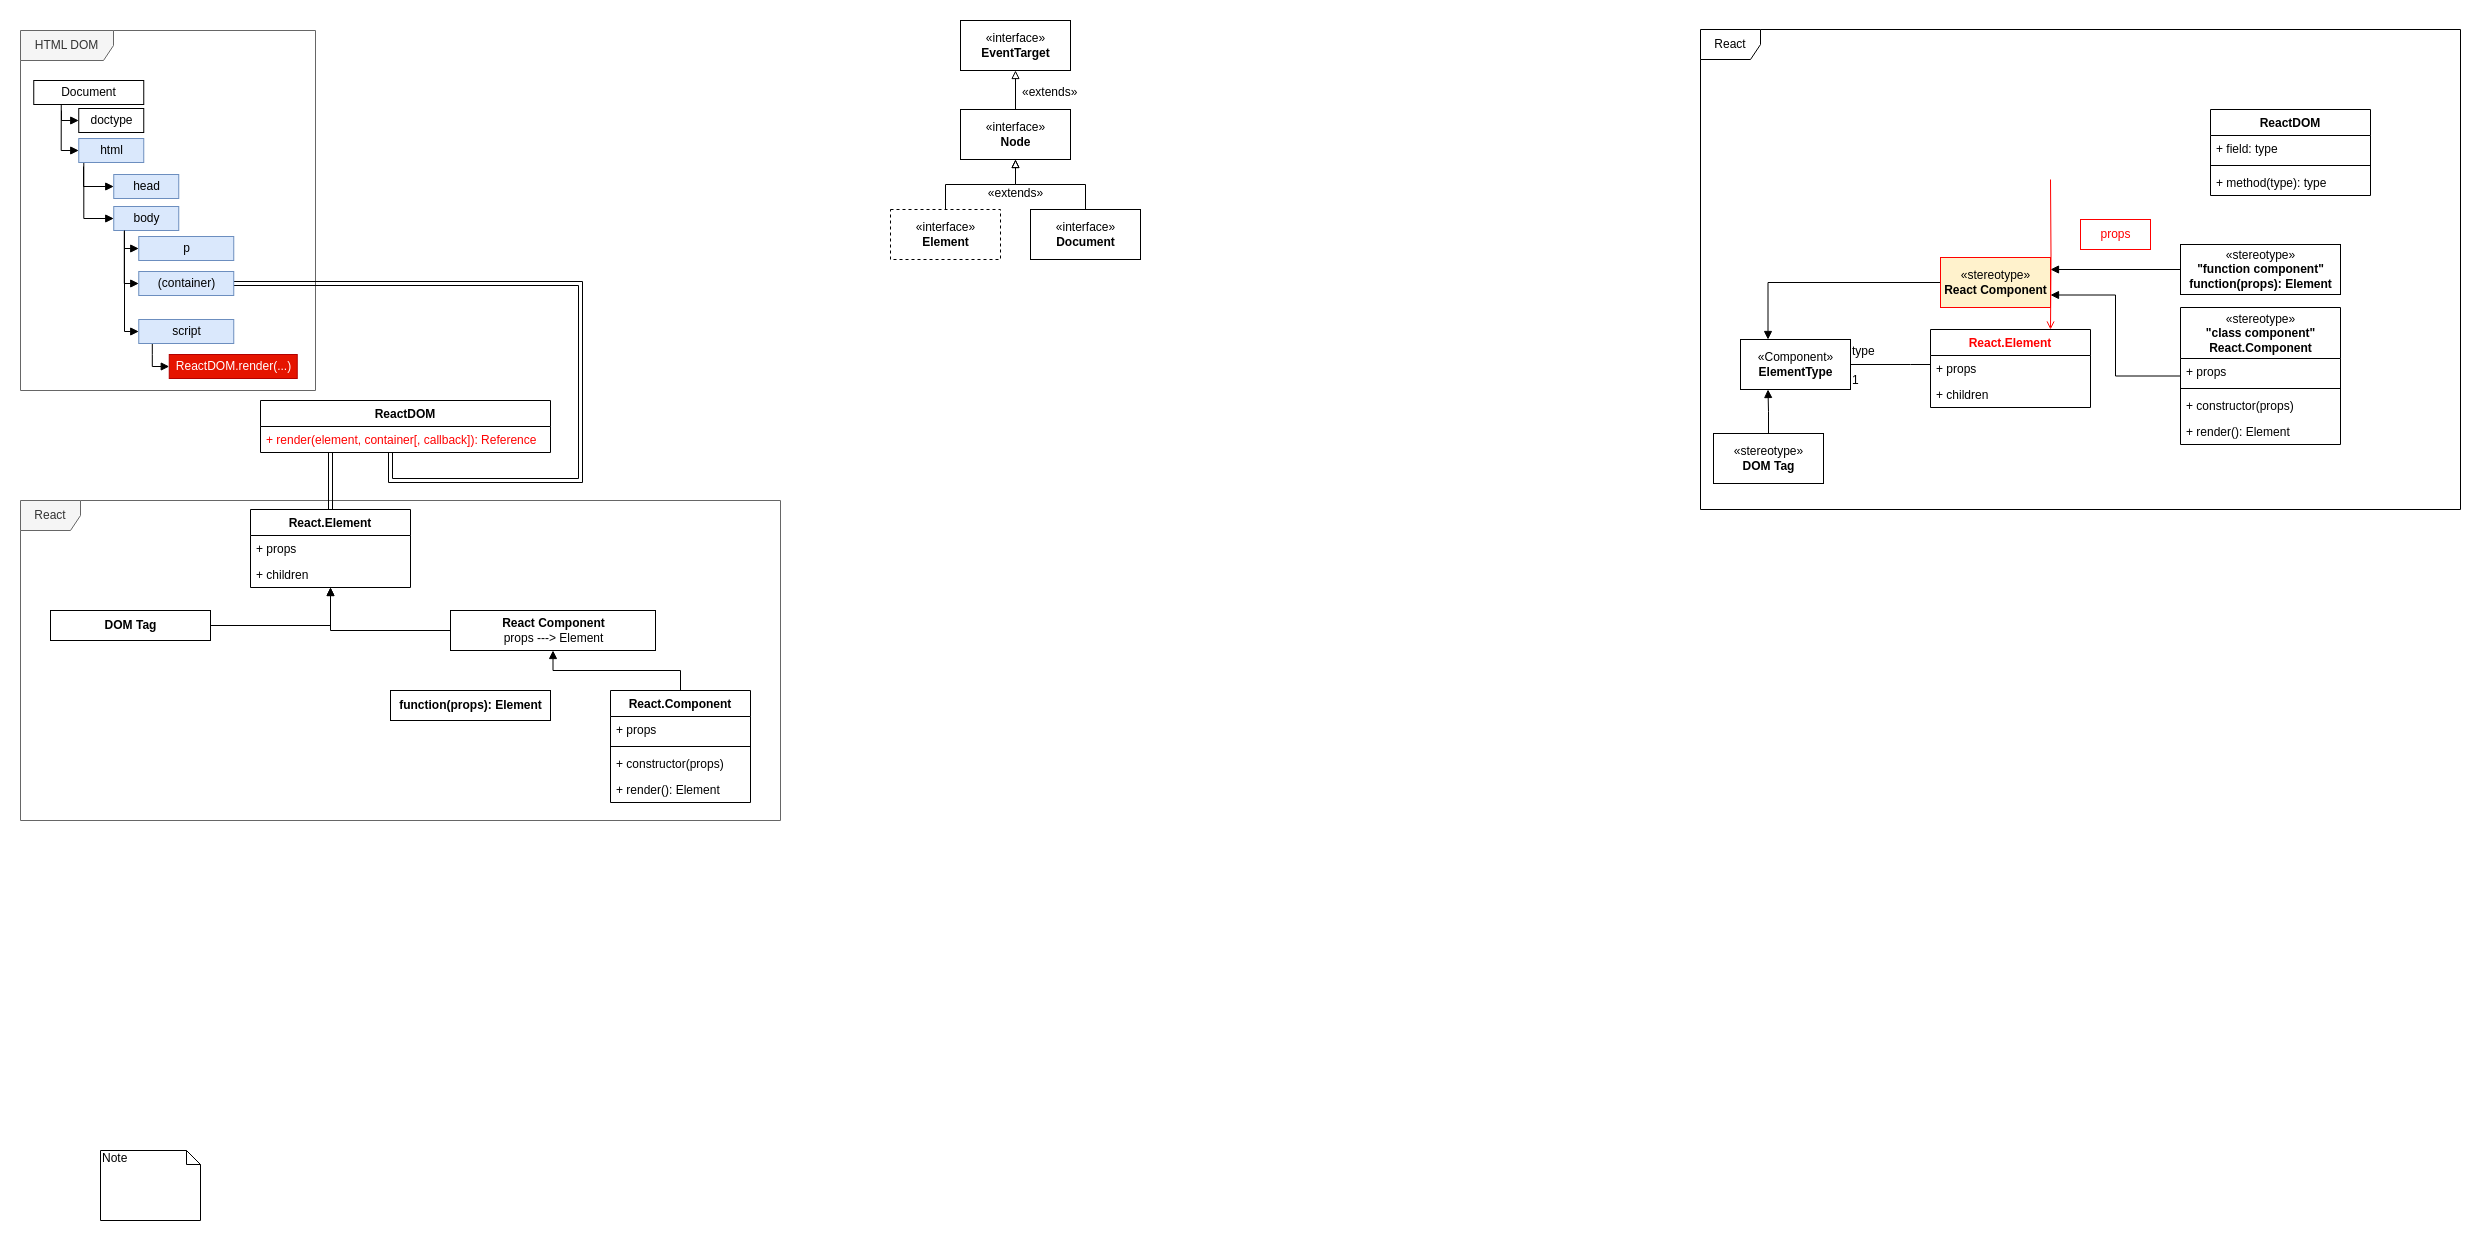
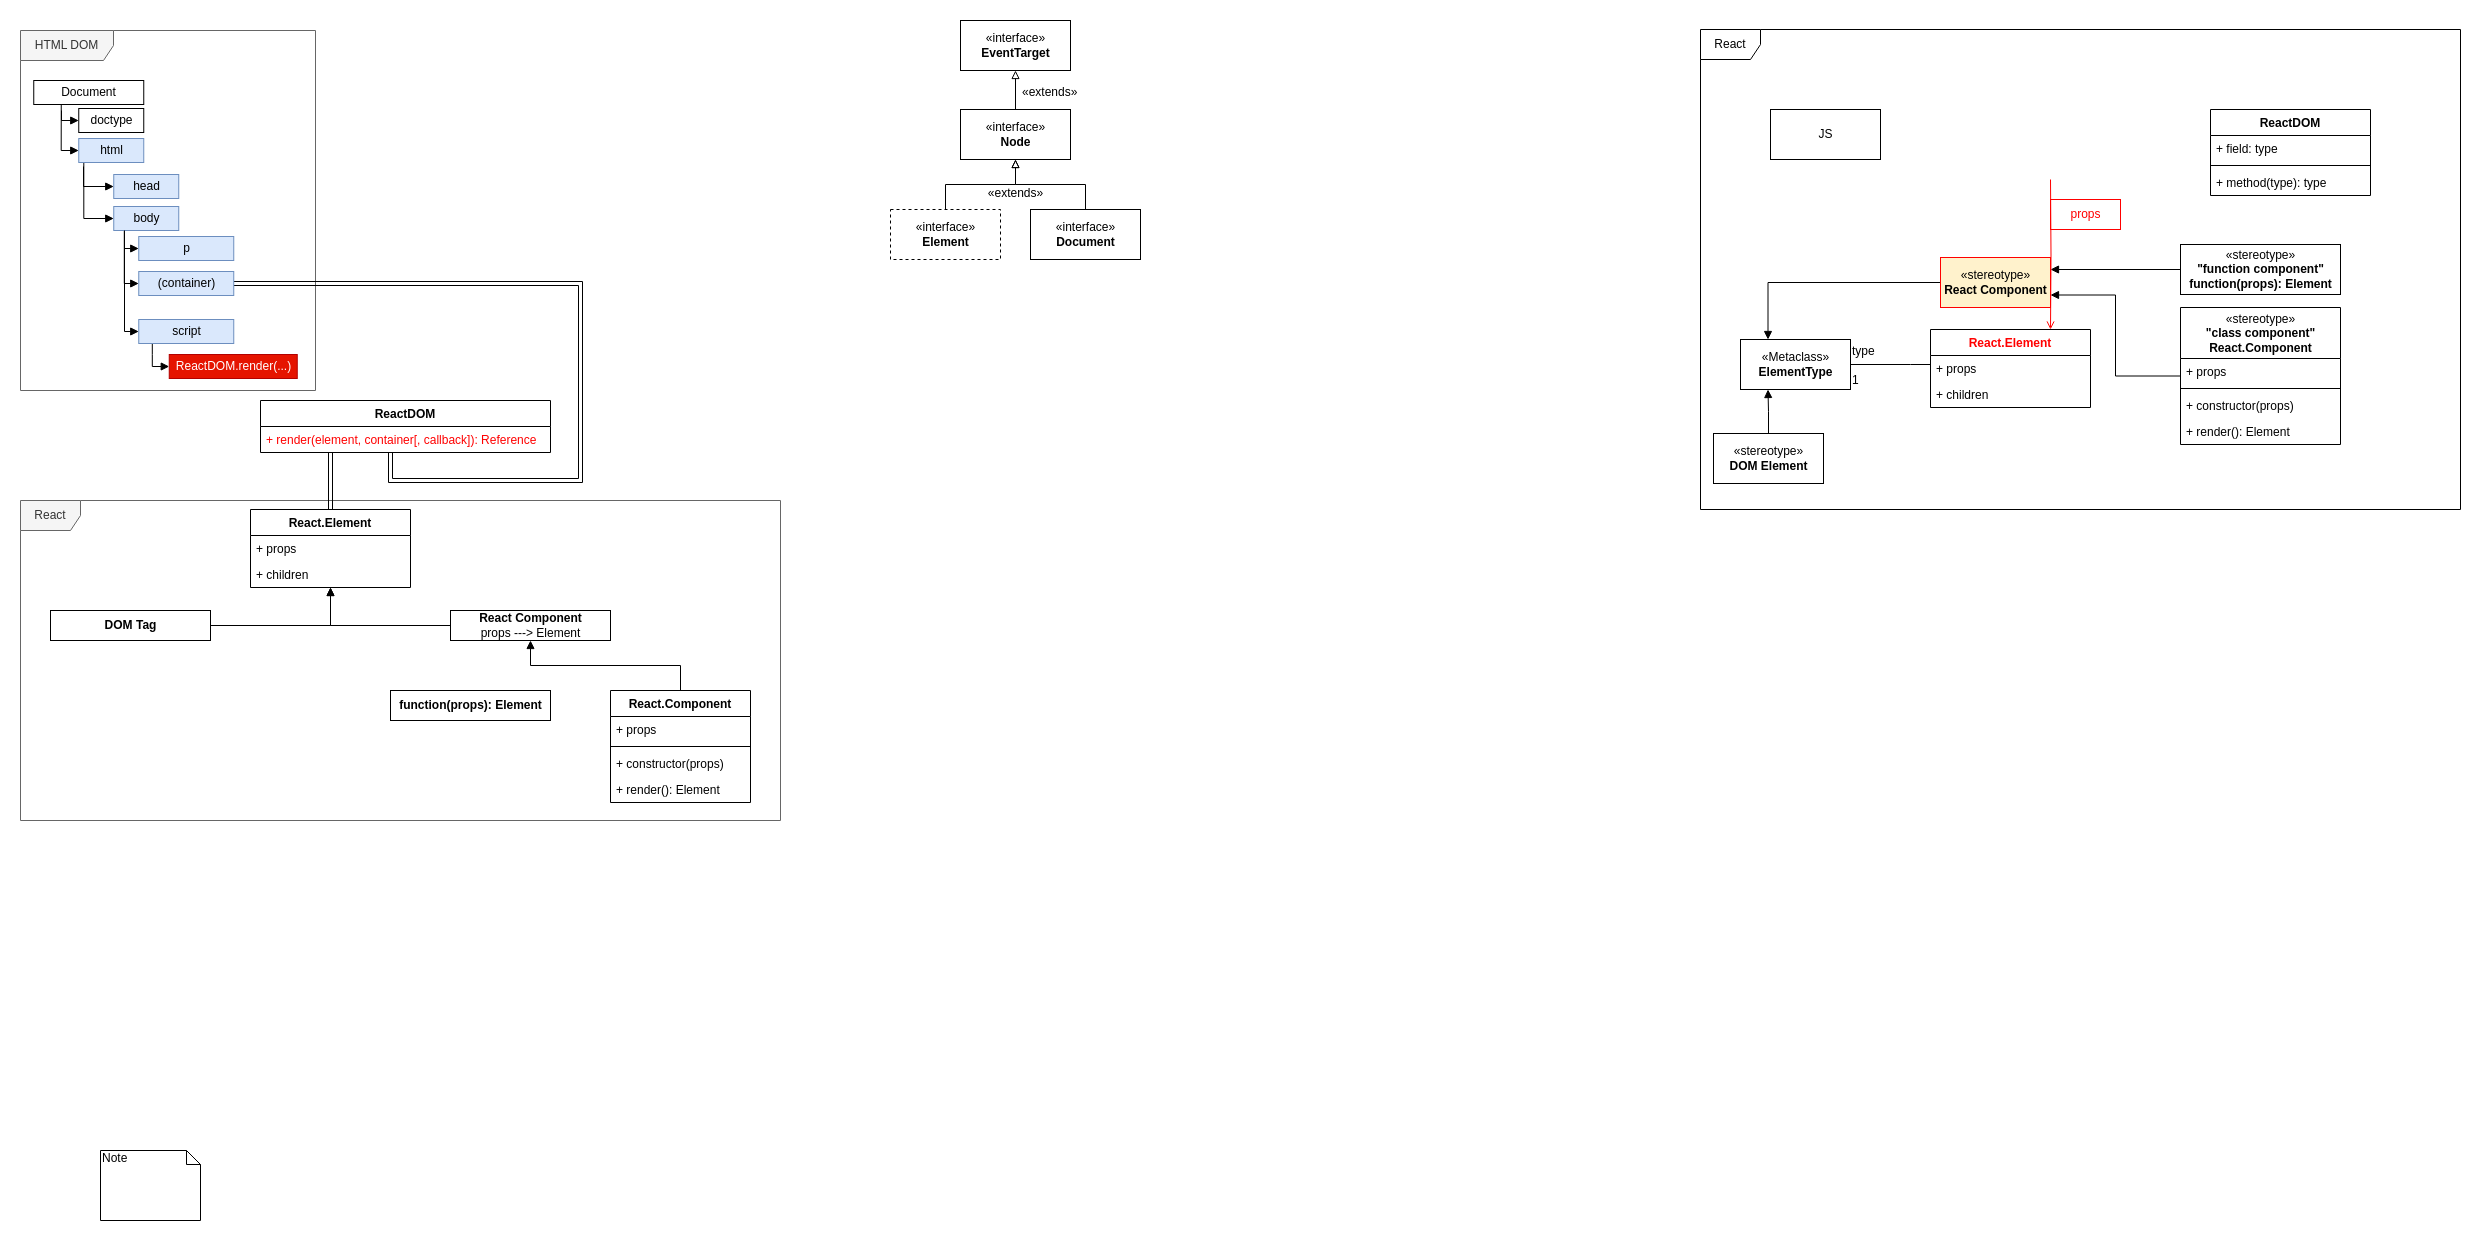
node "JS": added
node "props": moved (2116, 235) -> (2086, 215)
node "«Component» ElementType": label "«Component» ElementType" -> "«Metaclass» ElementType"
node "«stereotype» DOM Tag": label "«stereotype» DOM Tag" -> "«stereotype» DOM Element"
node "React Component props ---> Element": size 205x40 -> 160x30
